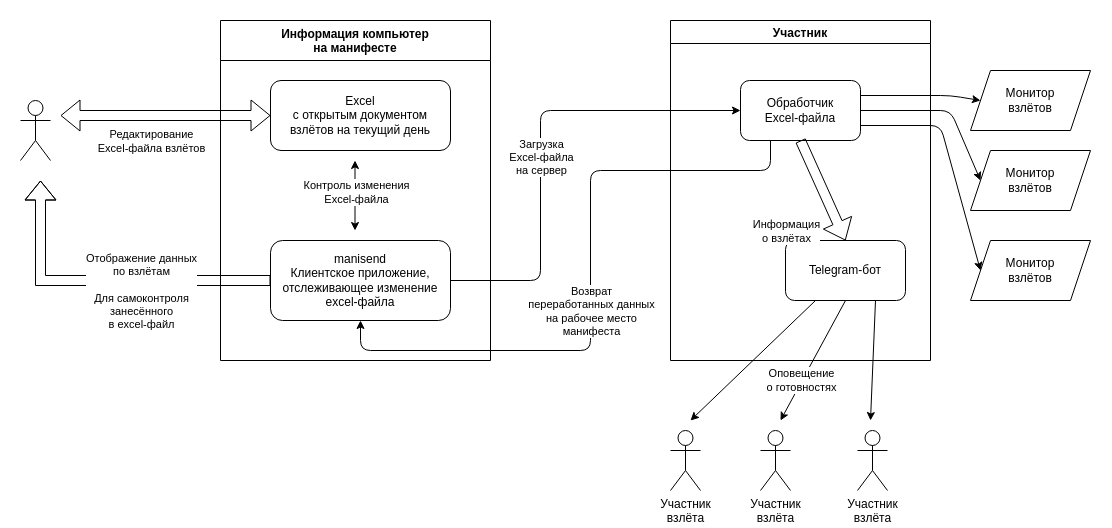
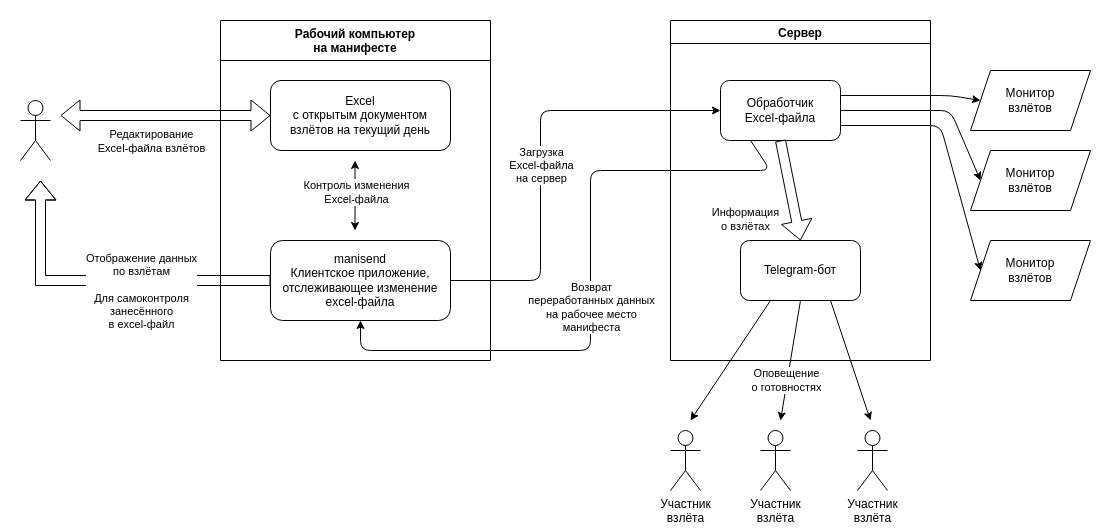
node "Участник": label "Участник" -> "Сервер"
node "Информация компьютер на манифесте": label "Информация компьютер на манифесте" -> "Рабочий компьютер на манифесте"
node "Обработчик Excel-файла": moved (801, 111) -> (781, 111)
node "Telegram-бот": moved (846, 271) -> (801, 271)
